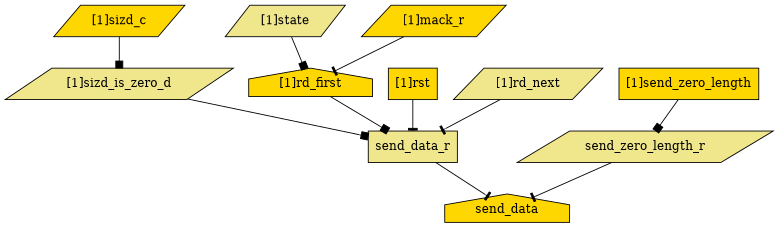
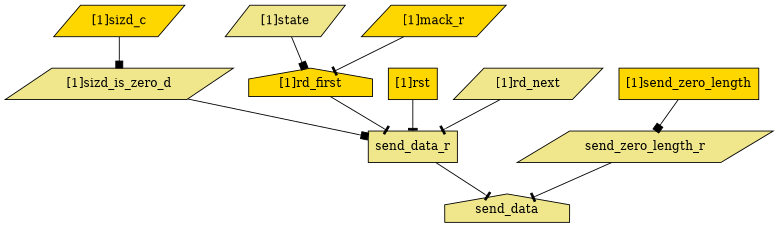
edge "[1]rd_first" -> "send_data_r": arrowhead box -> tee
node "send_data": fillcolor gold -> khaki
